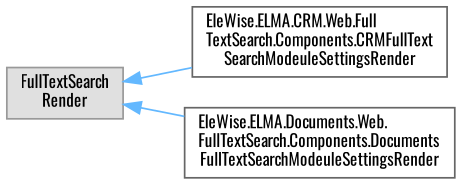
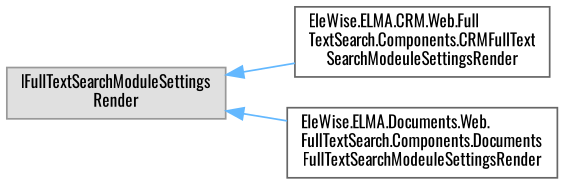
node "FullTextSearch Render": label "FullTextSearch Render" -> "IFullTextSearchModuleSettings Render"
